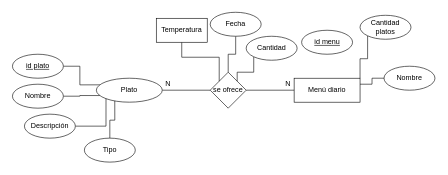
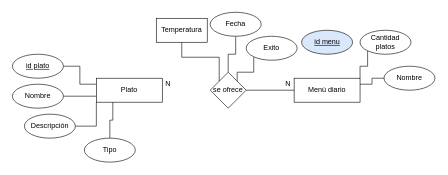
node "Cantidad platos": moved (386, 27) -> (386, 42)
node "id menu": fillcolor #ffffff -> #dae8fc
node "Cantidad": label "Cantidad" -> "Exito"
node "Plato": shape ellipse -> rectangle
edge "Plato" -- "se ofrece": removed
